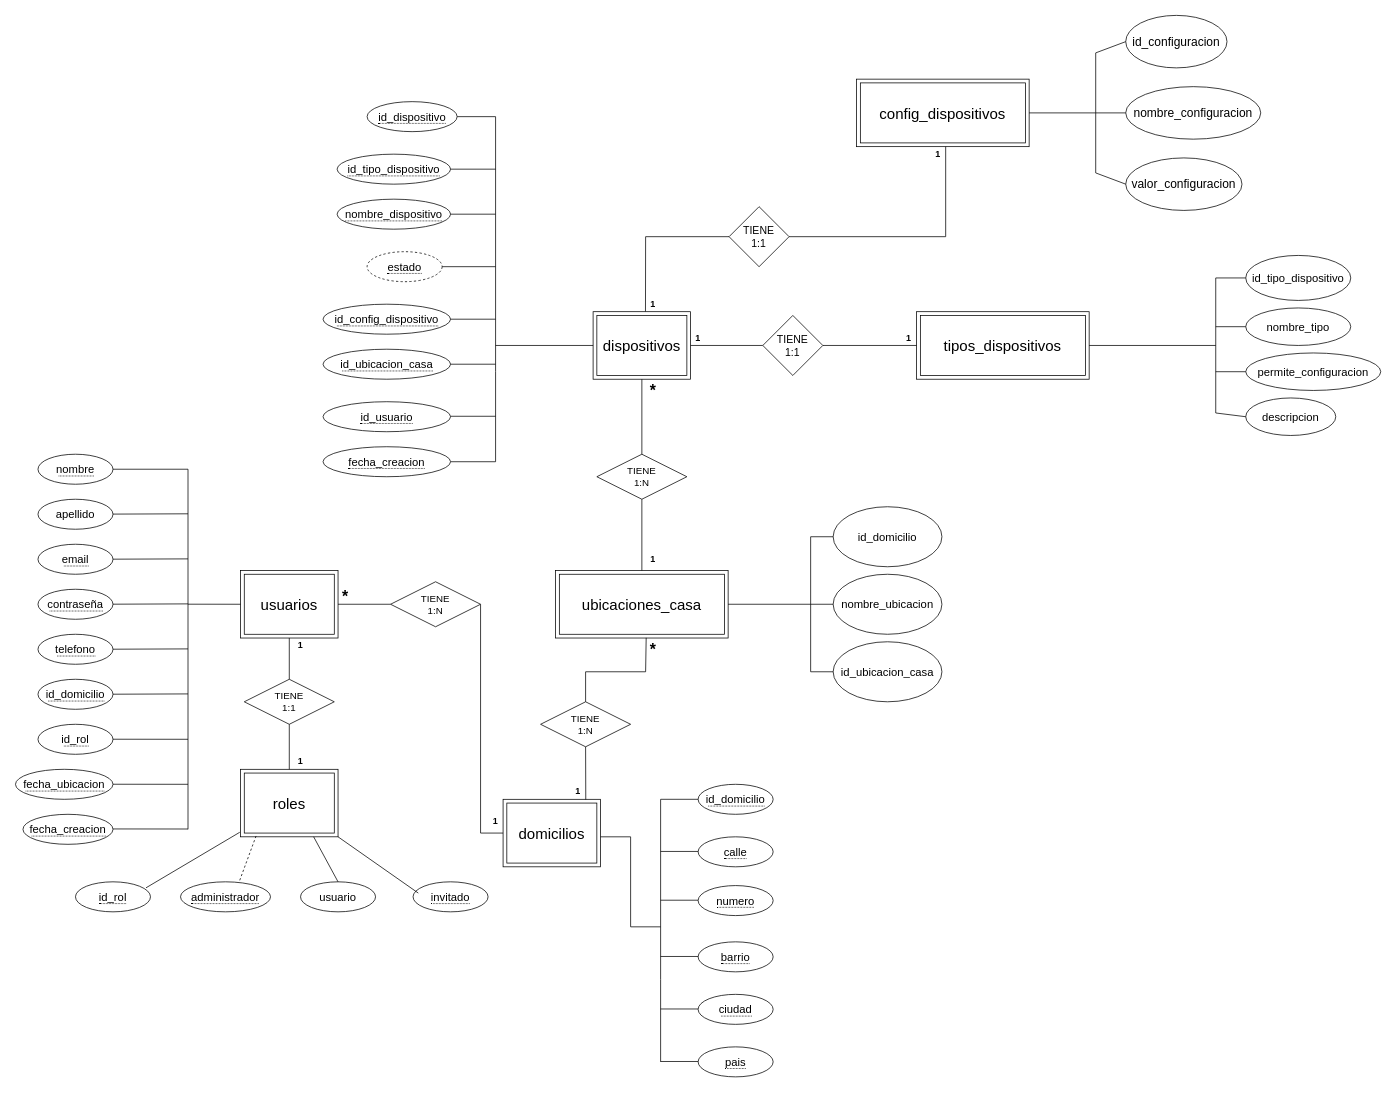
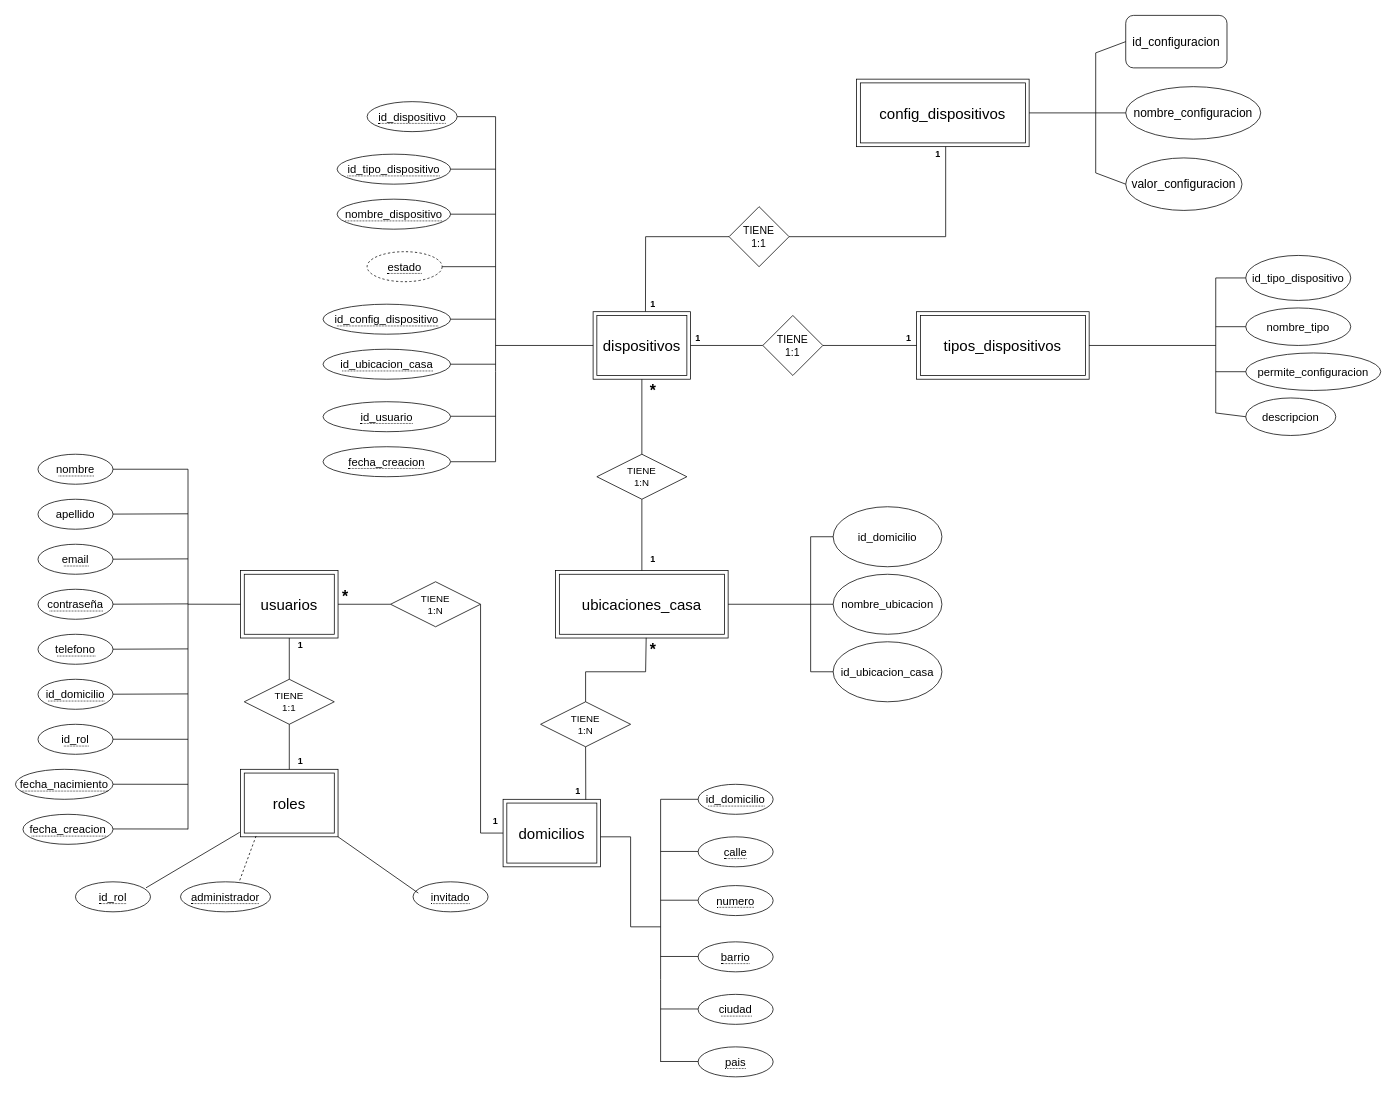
node "id_configuracion": shape ellipse -> rounded rectangle
node "fecha_ubicacion": label "fecha_ubicacion" -> "fecha_nacimiento"
edge "roles" -- "usuario": removed
node "usuario": removed
